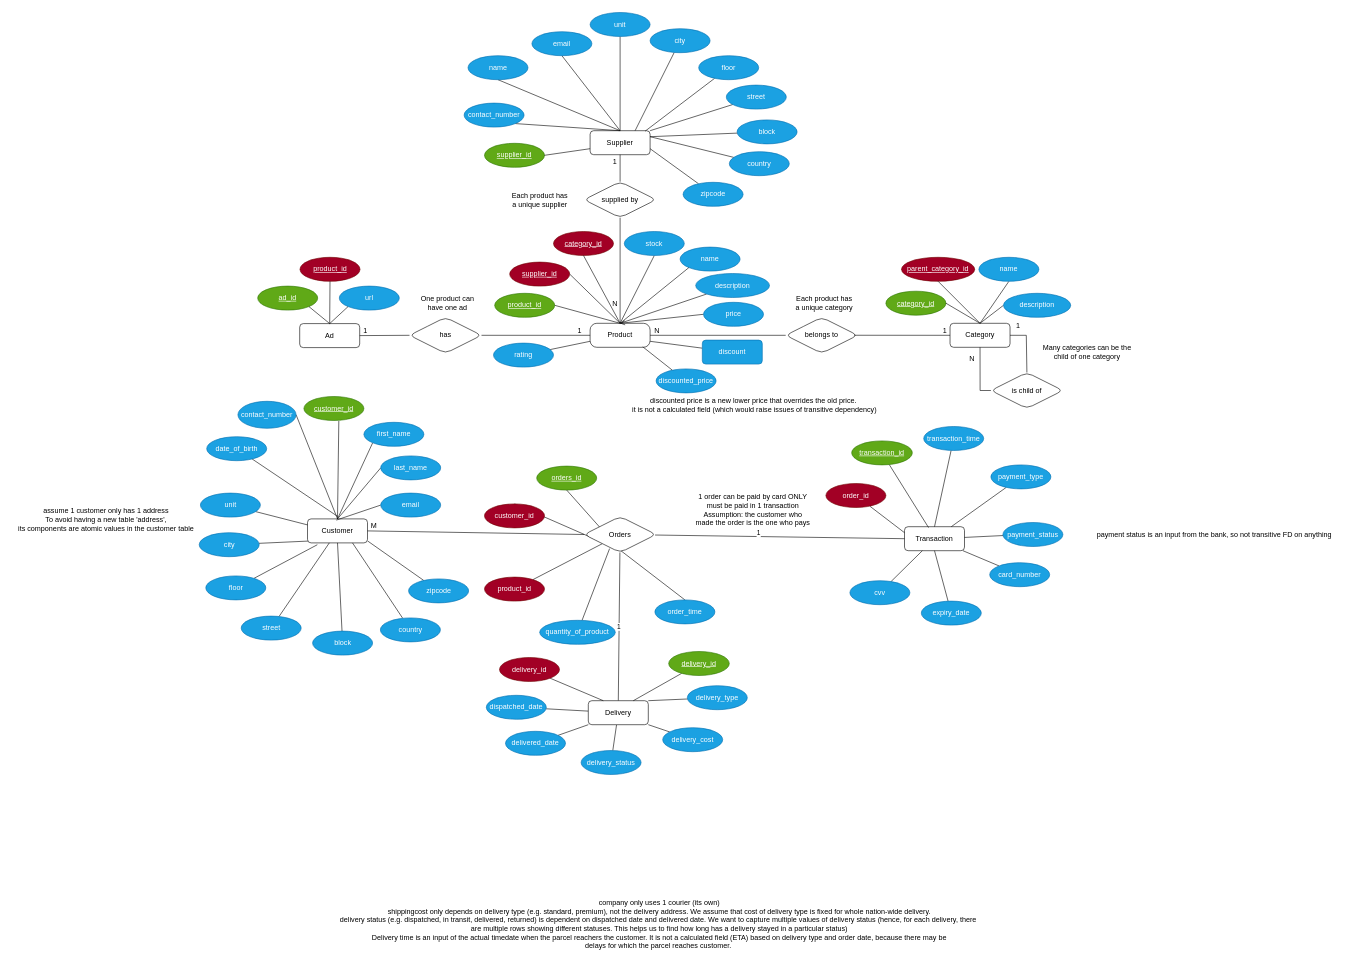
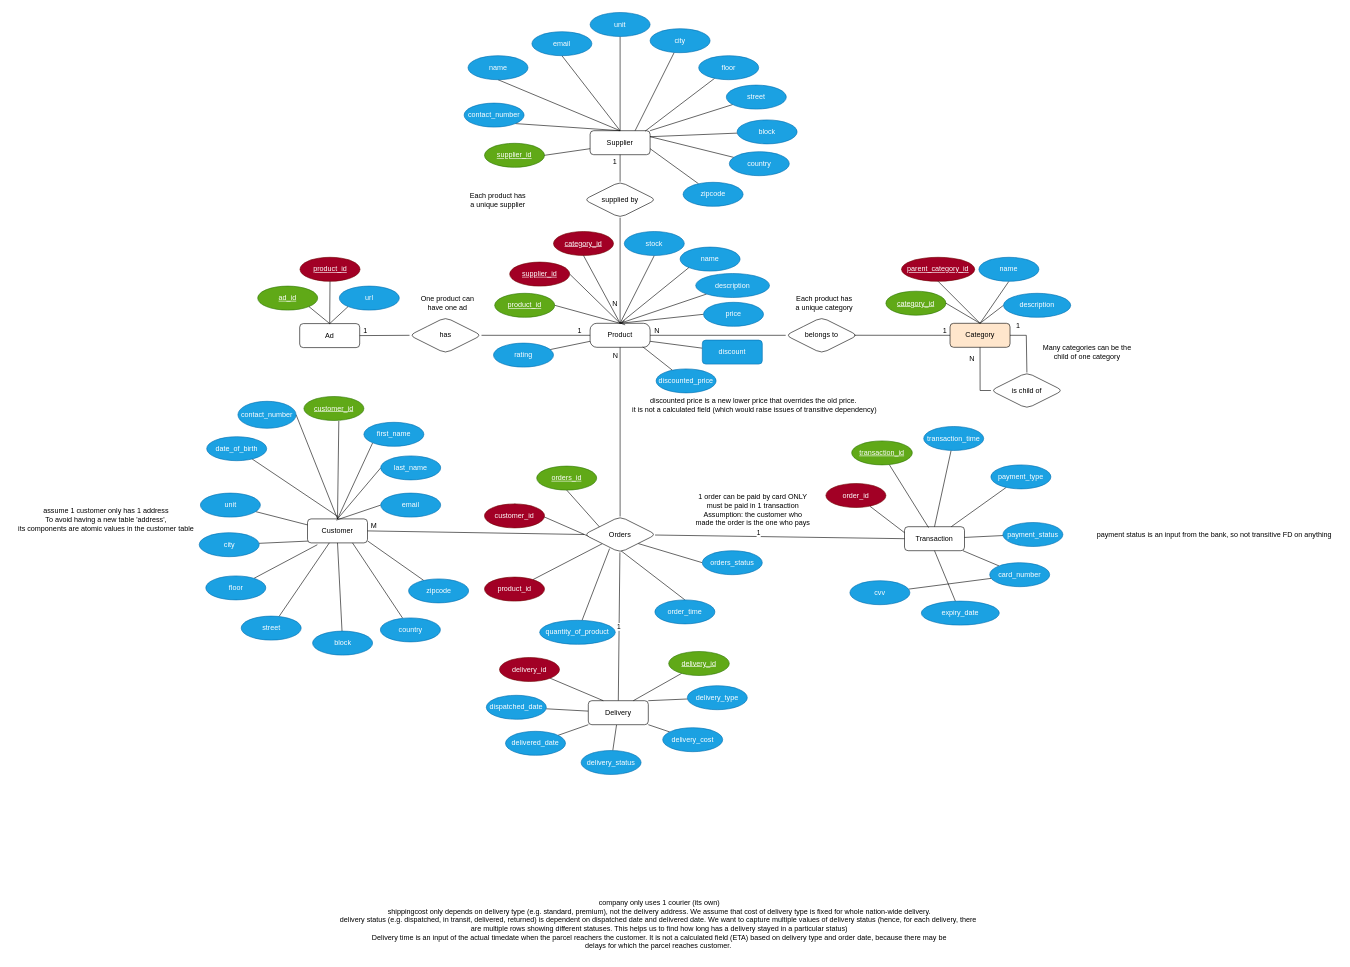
node "Each product has a unique supplier": moved (540, 200) -> (498, 200)
node "Category": fillcolor #ffffff -> #ffe6cc
edge "Product" -- "Orders": added, label "N"
edge "Orders" -- "orders_status": added
node "orders_status": added
edge "Transaction" -- "cvv": now "card_number" -- "cvv"
node "expiry_date": size 60x24 -> 78x24
